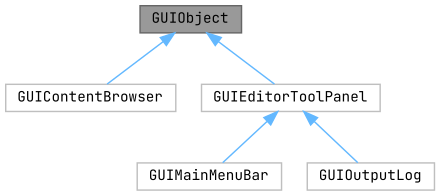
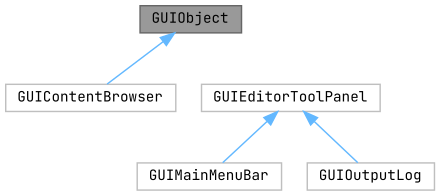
edge "GUIEditorToolPanel" -> "GUIObject": removed
